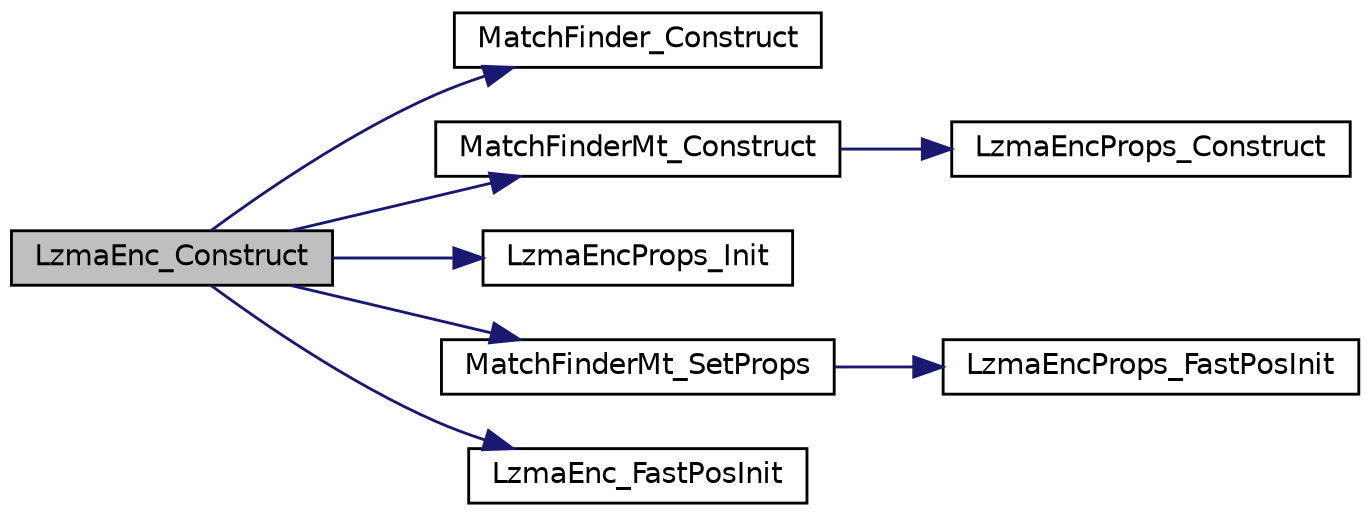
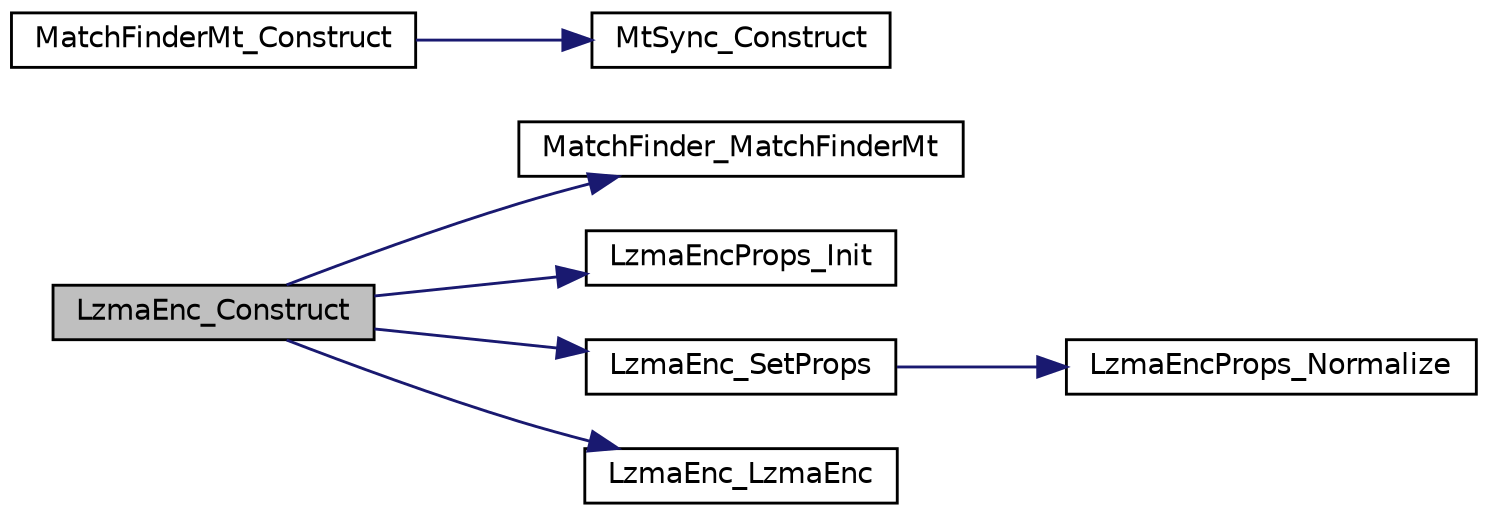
node "MatchFinder_Construct": label "MatchFinder_Construct" -> "MatchFinder_MatchFinderMt"
node "LzmaEncProps_Construct": label "LzmaEncProps_Construct" -> "MtSync_Construct"
edge "LzmaEnc_Construct" -> "MatchFinderMt_Construct": removed
node "MatchFinderMt_SetProps": label "MatchFinderMt_SetProps" -> "LzmaEnc_SetProps"
node "LzmaEncProps_FastPosInit": label "LzmaEncProps_FastPosInit" -> "LzmaEncProps_Normalize"
node "LzmaEnc_FastPosInit": label "LzmaEnc_FastPosInit" -> "LzmaEnc_LzmaEnc"
